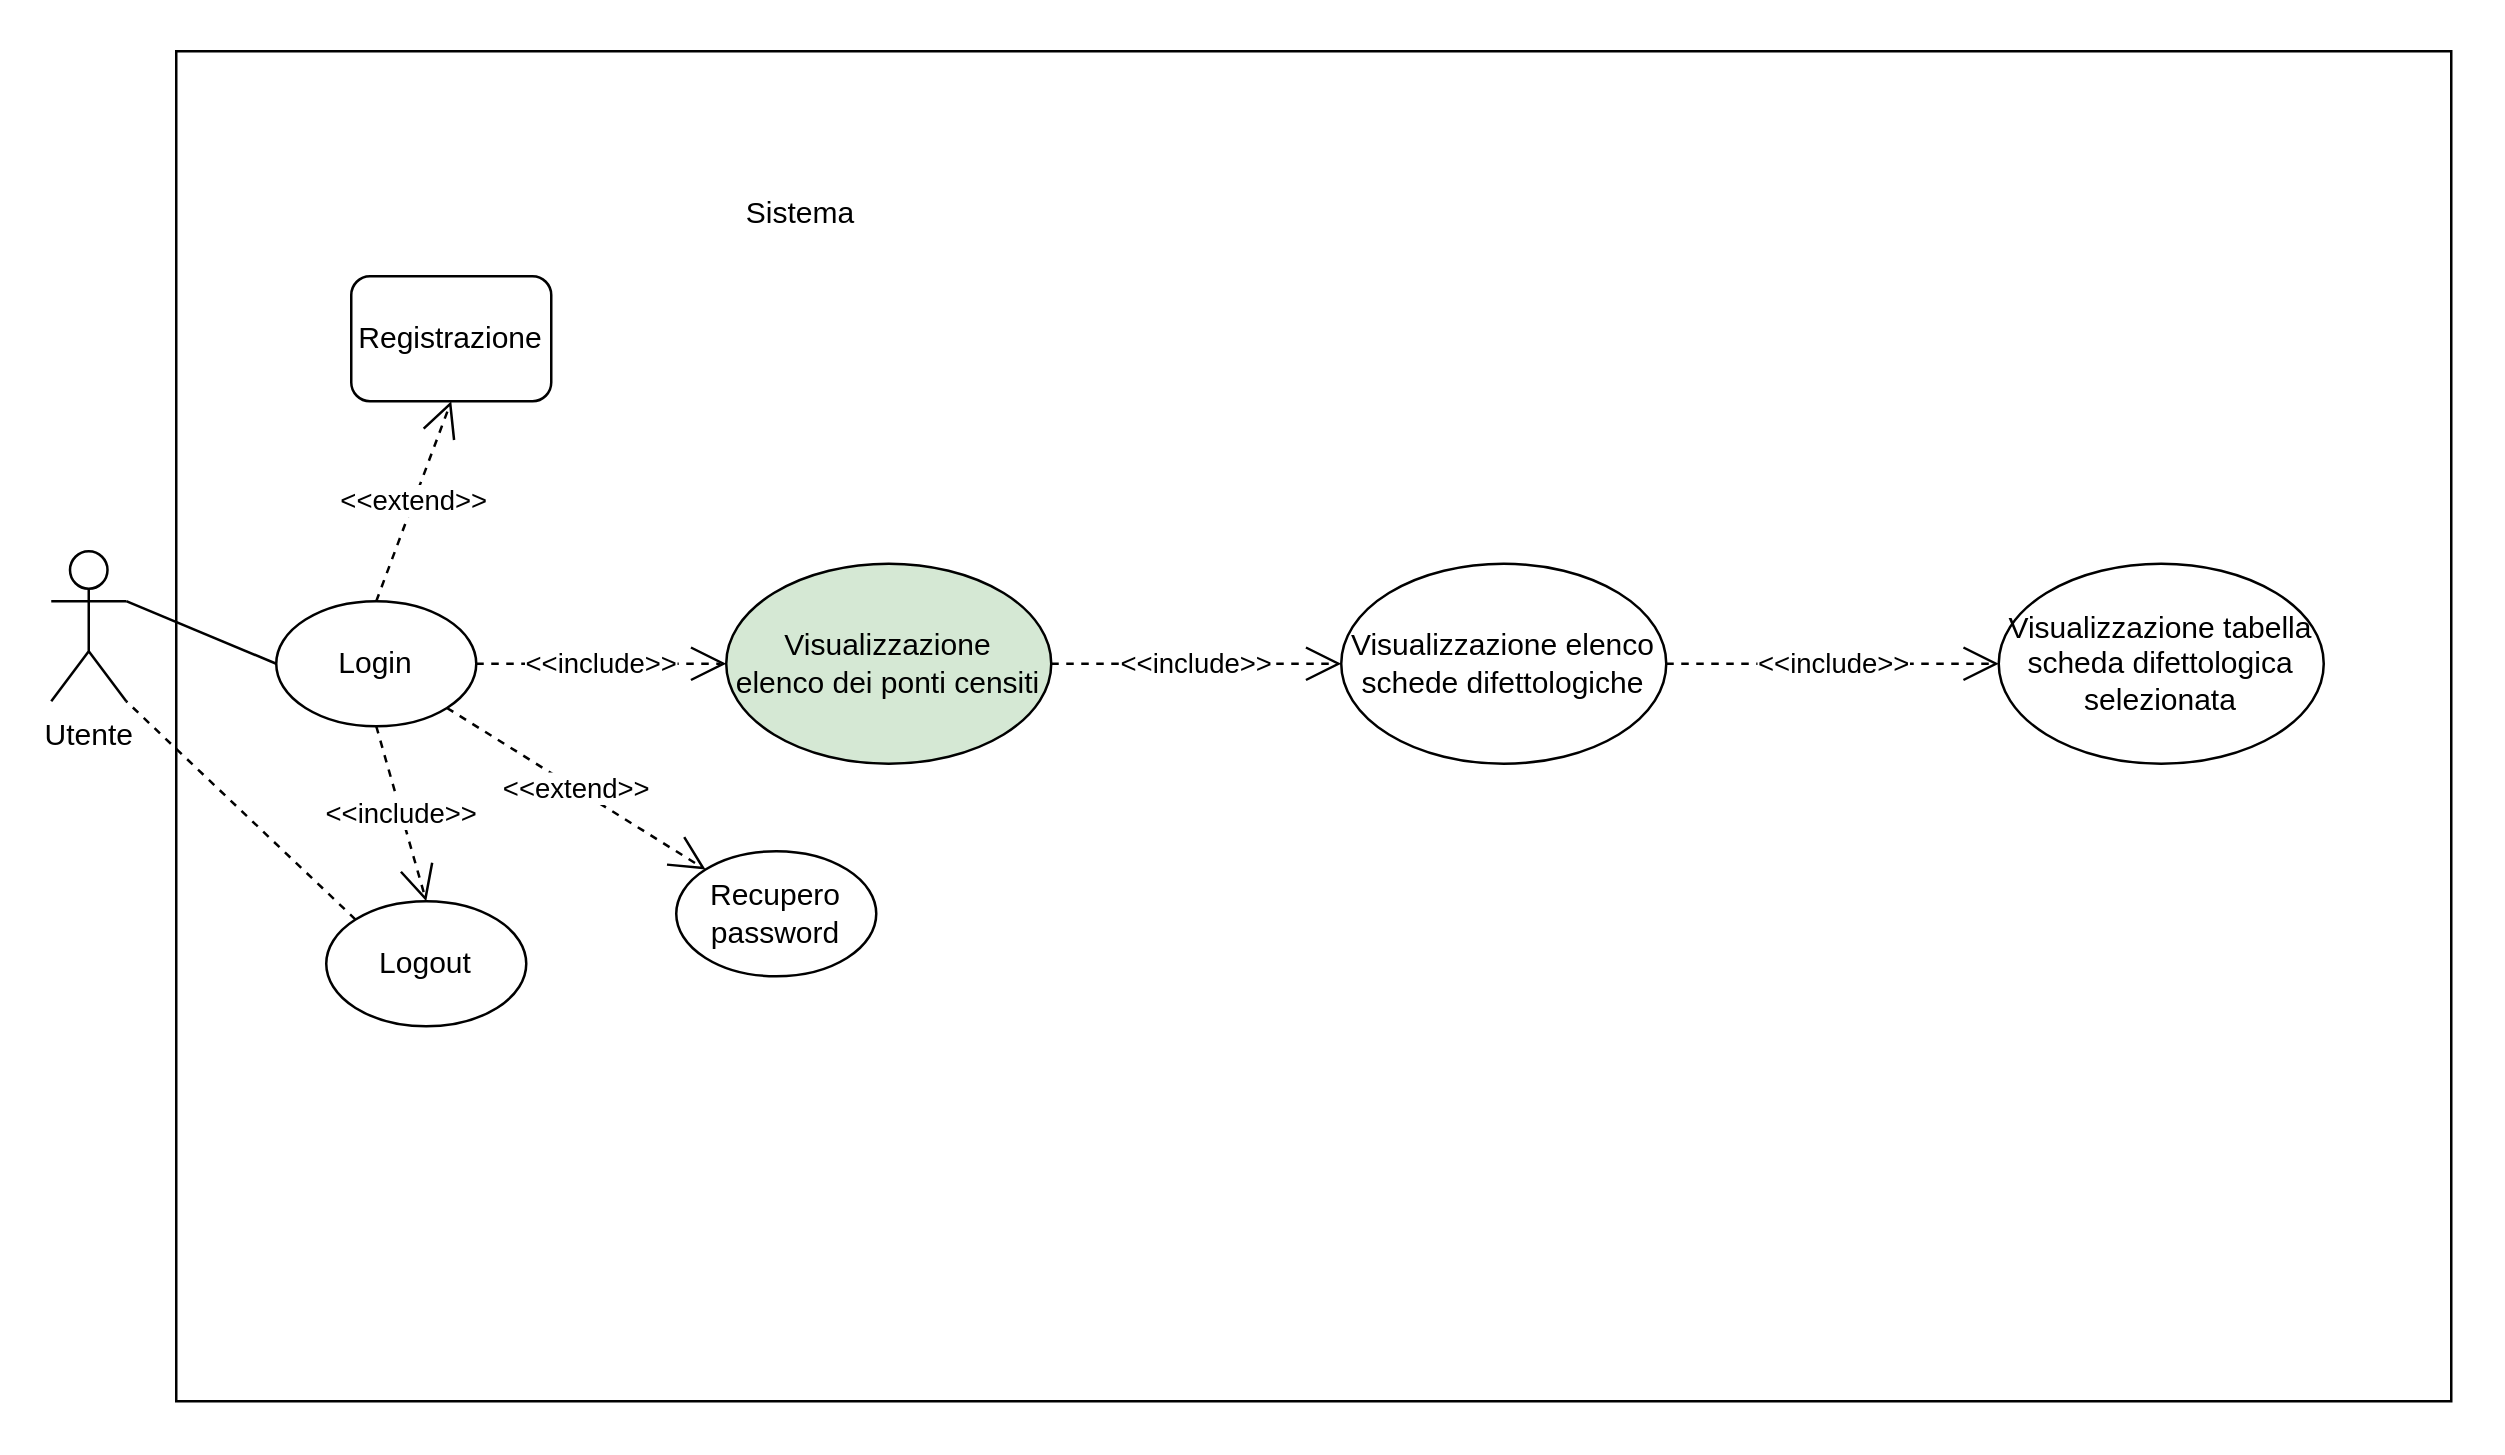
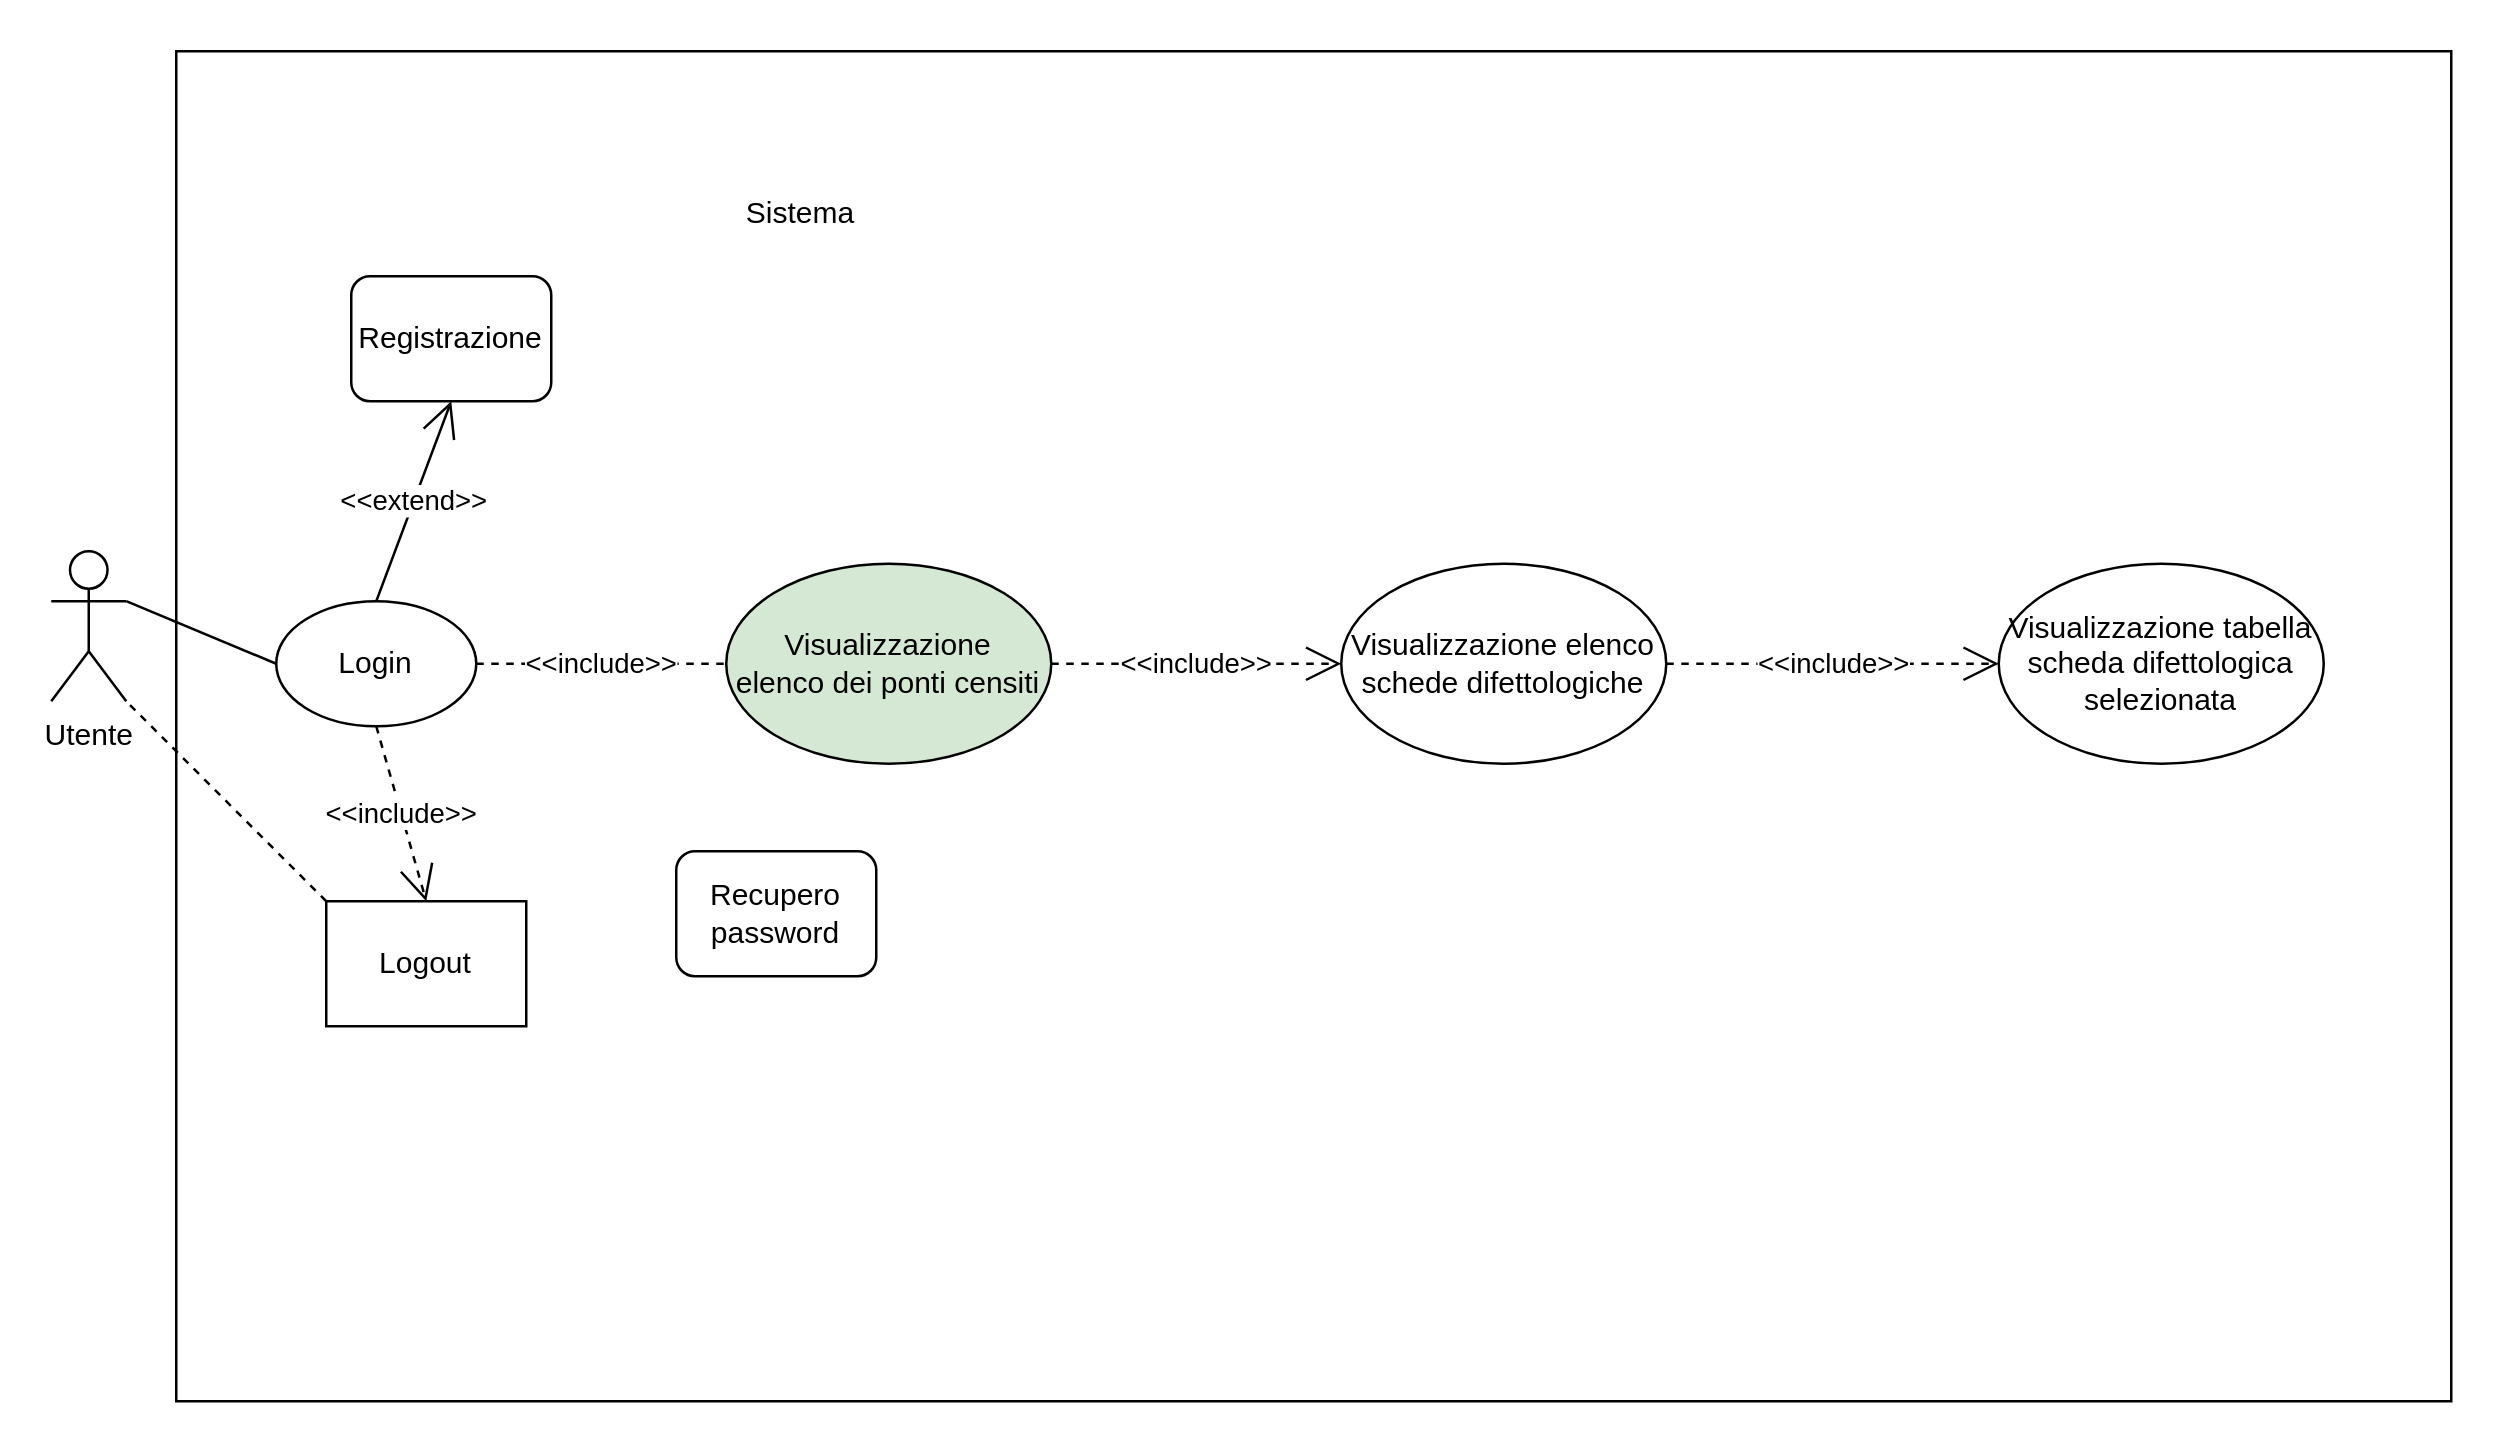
edge "Login" -> "Registrazione": style dashed -> solid
edge "Login" -> "Visualizzazione elenco dei ponti censiti": arrowhead open -> none
edge "Login" -> "Recupero password": removed, label "<<extend>>"
node "Recupero password": shape ellipse -> rounded rectangle
node "Logout": shape ellipse -> rectangle
